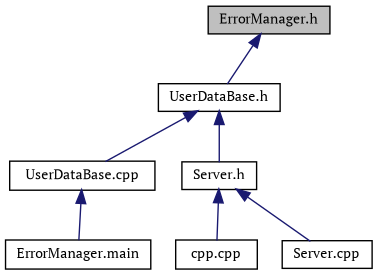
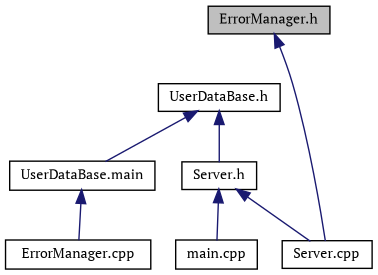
edge "UserDataBase.h" -> "ErrorManager.h": now "Server.cpp" -> "ErrorManager.h"
node "UserDataBase.cpp": label "UserDataBase.cpp" -> "UserDataBase.main"
node "ErrorManager.main": label "ErrorManager.main" -> "ErrorManager.cpp"
node "cpp.cpp": label "cpp.cpp" -> "main.cpp"
